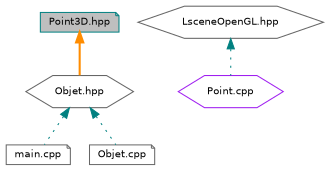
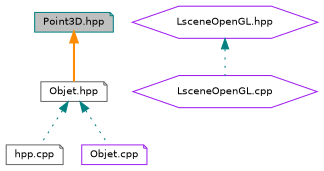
node "LsceneOpenGL.hpp": color gray40 -> purple
node "Objet.hpp": shape hexagon -> note
node "Point.cpp": label "Point.cpp" -> "LsceneOpenGL.cpp"
node "main.cpp": label "main.cpp" -> "hpp.cpp"
node "Objet.cpp": color gray40 -> purple
